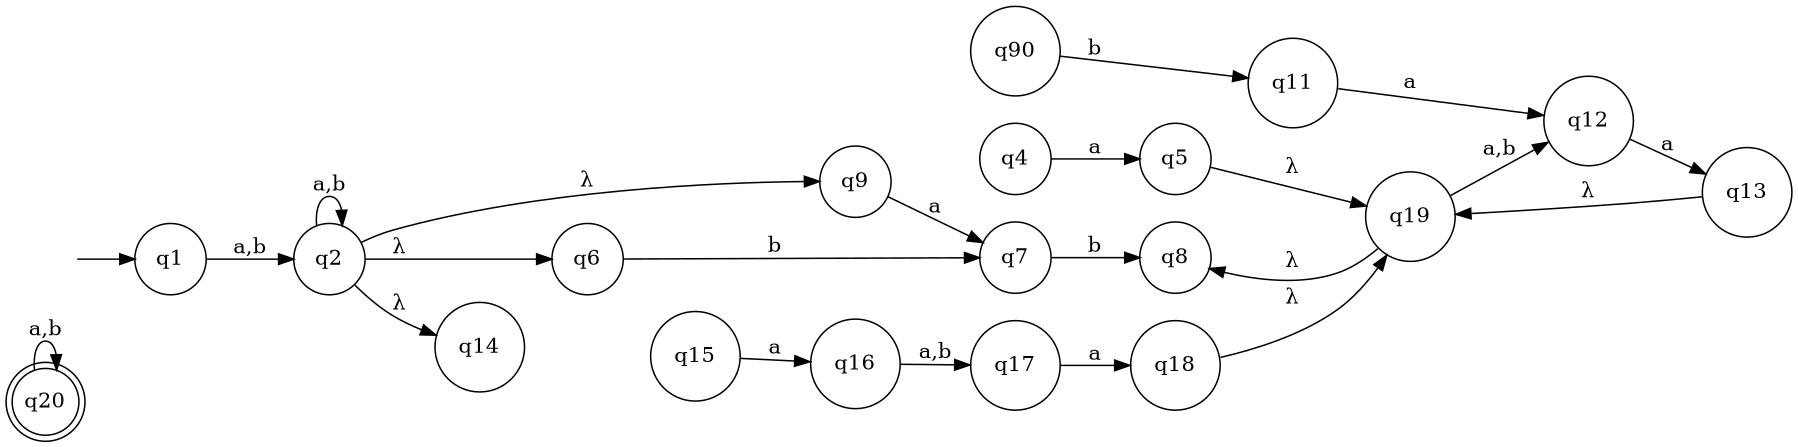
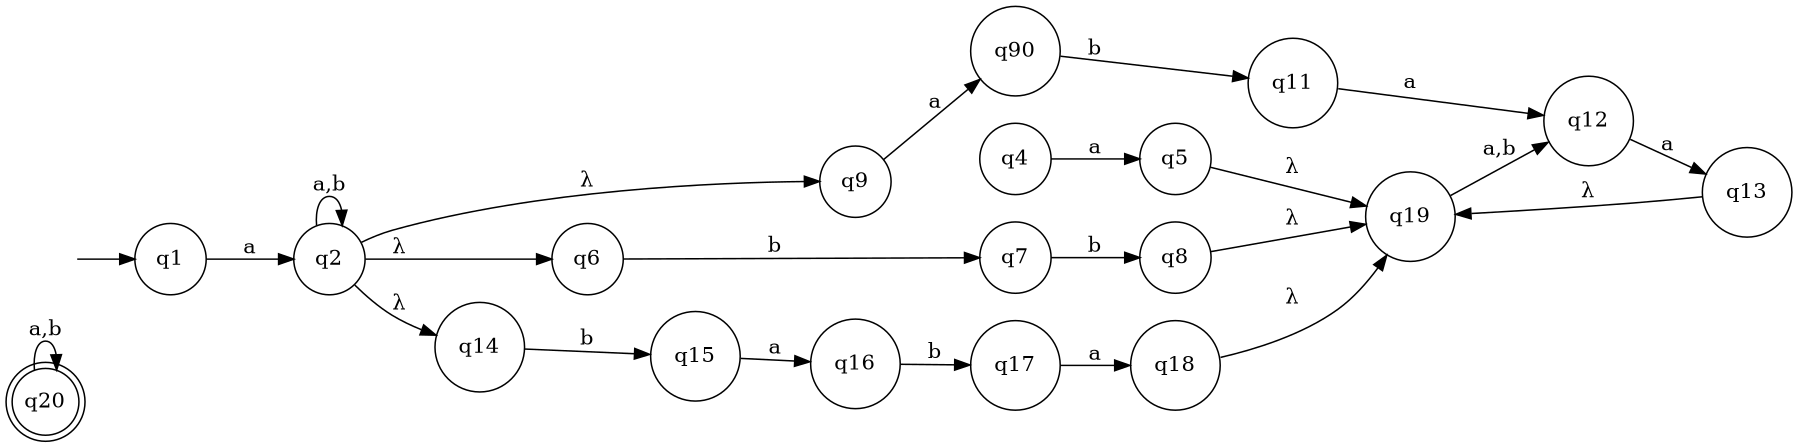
edge "q9" -> "q7": now "q9" -> "q90"
edge "q1" -> "q2": label "a,b" -> "a"
edge "q19" -> "q8": reversed
edge "q14" -> "q15": added, label "b"
edge "q16" -> "q17": label "a,b" -> "b"
